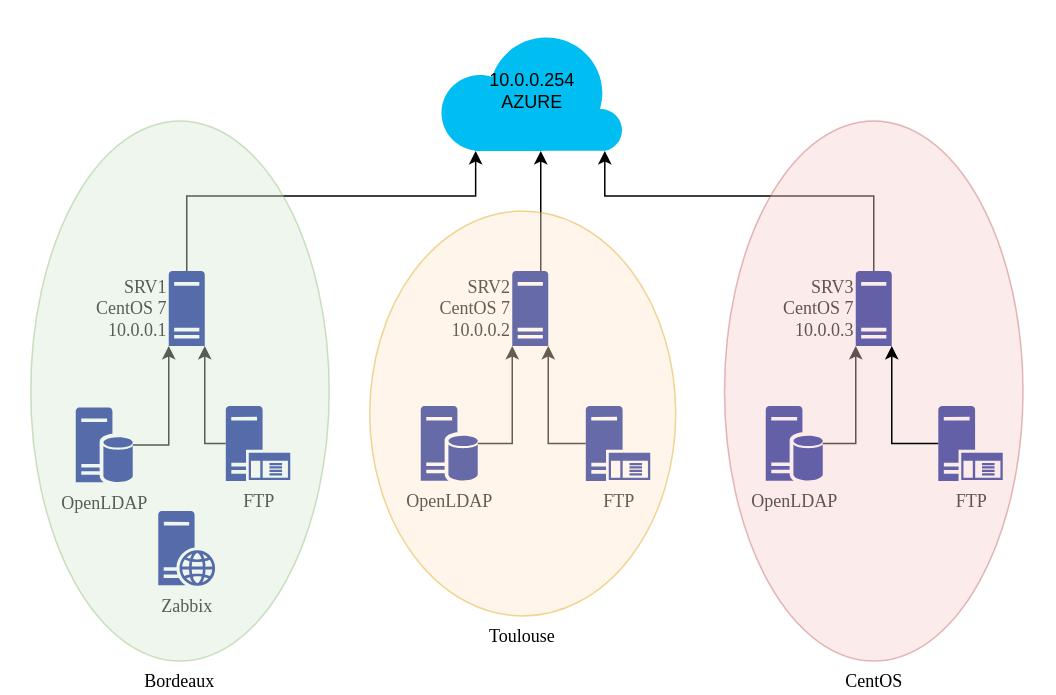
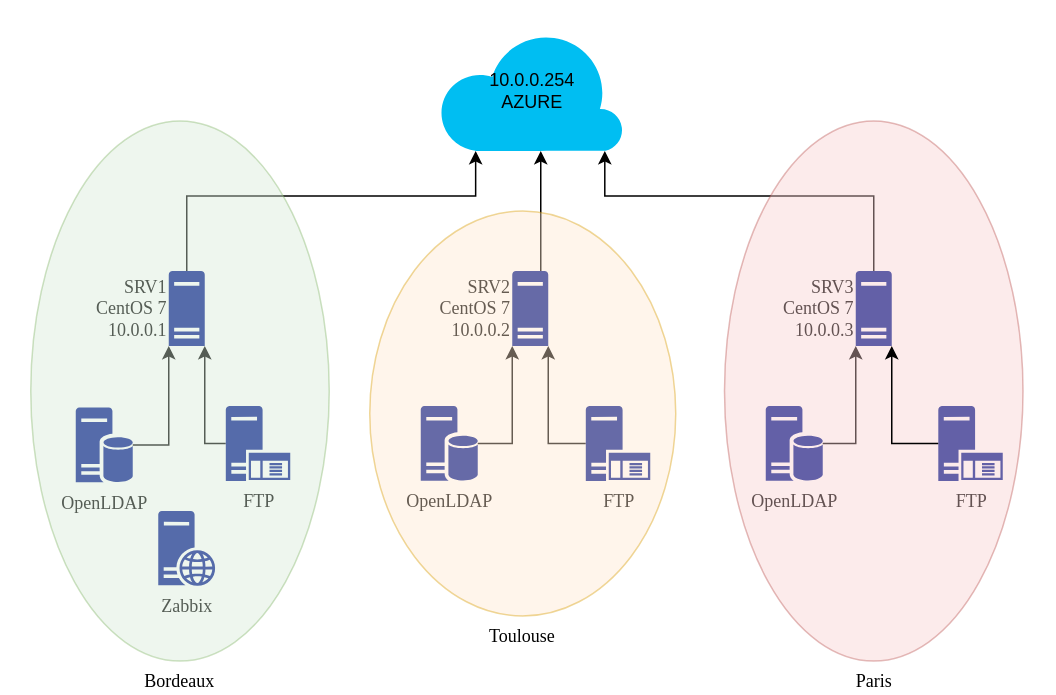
node "CentOS": label "CentOS" -> "Paris"
